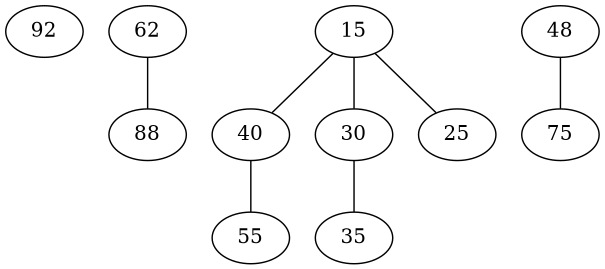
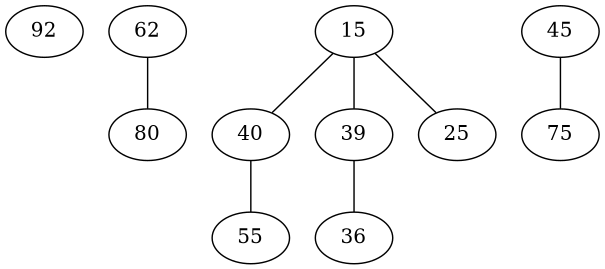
node "48": label "48" -> "45"
node "88": label "88" -> "80"
node "30": label "30" -> "39"
node "35": label "35" -> "36"
